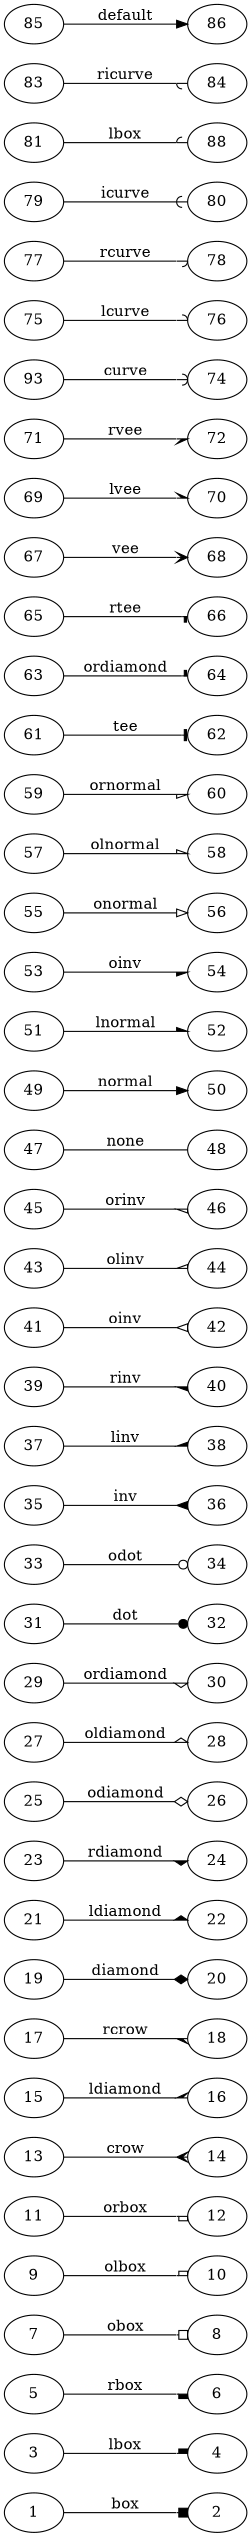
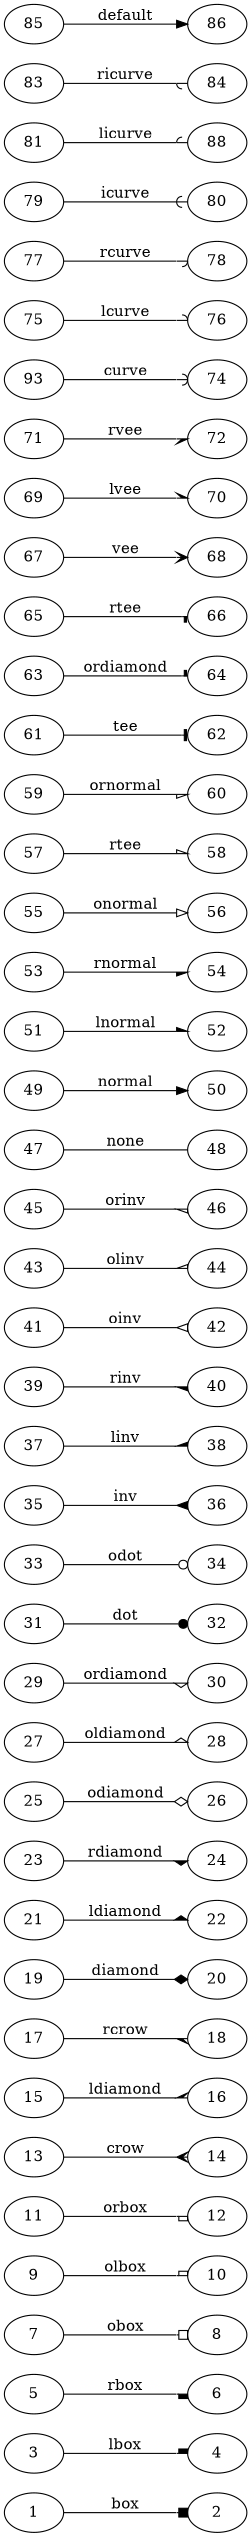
edge "81" -> "88": label "lbox" -> "licurve"
edge "57" -> "58": label "olnormal" -> "rtee"
edge "53" -> "54": label "oinv" -> "rnormal"
